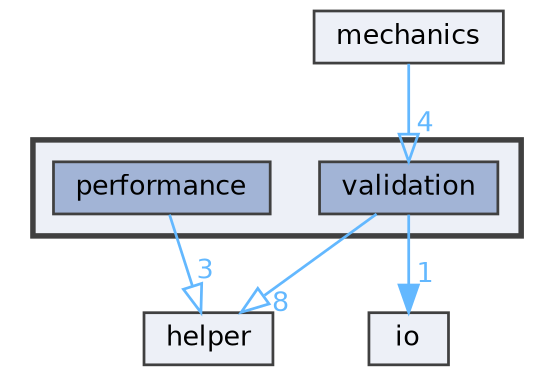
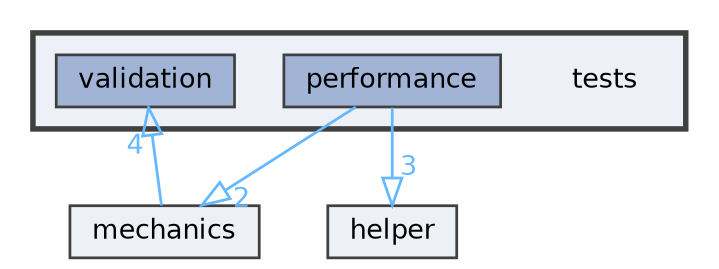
node "tests": added
edge "performance" -> "mechanics": added
edge "validation" -> "helper": removed
node "io": removed
